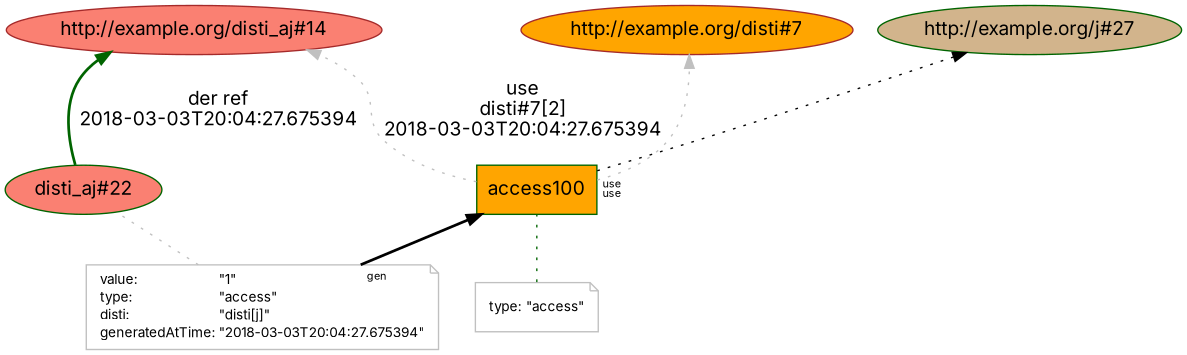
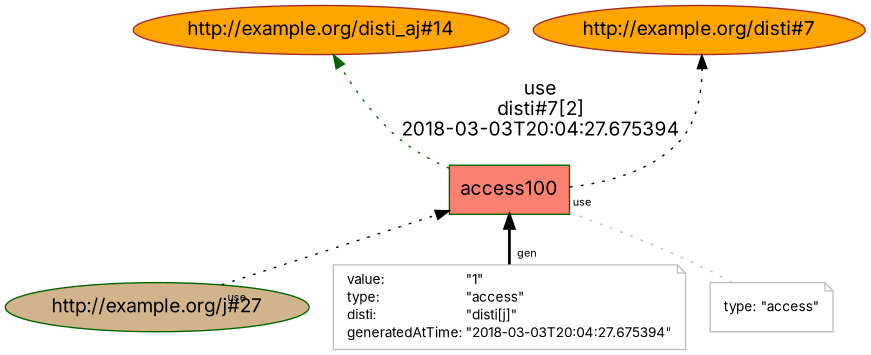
node "http://example.org/disti_aj#14": fillcolor salmon -> orange
edge "access100" -> "http://example.org/j#27": reversed
edge "access100" -> "http://example.org/disti_aj#14": color gray -> darkgreen
edge "access100" -> "http://example.org/disti#7": color gray -> black
node "disti_aj#22": removed
node "access100": fillcolor orange -> salmon
edge "access100" -- "type:": color darkgreen -> gray
